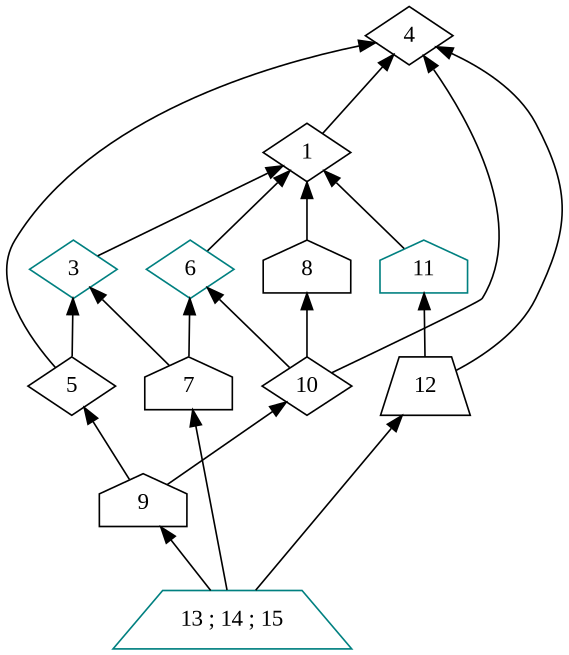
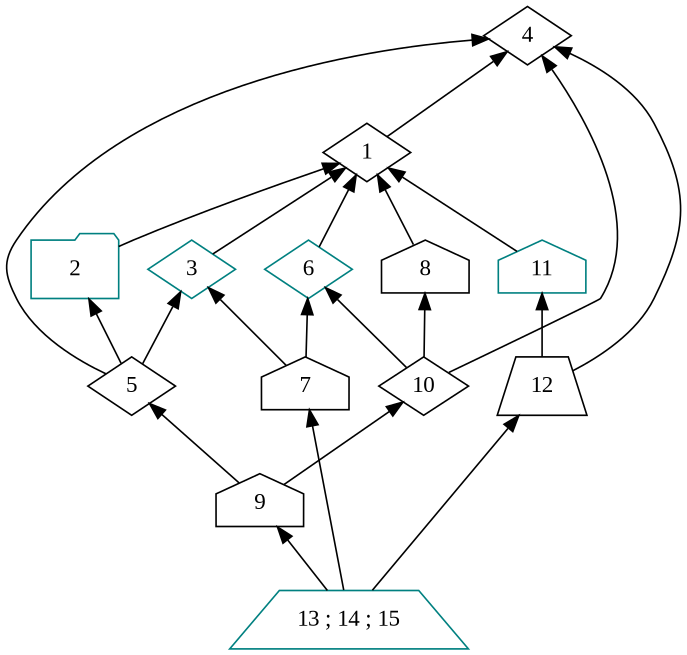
node "2": added
